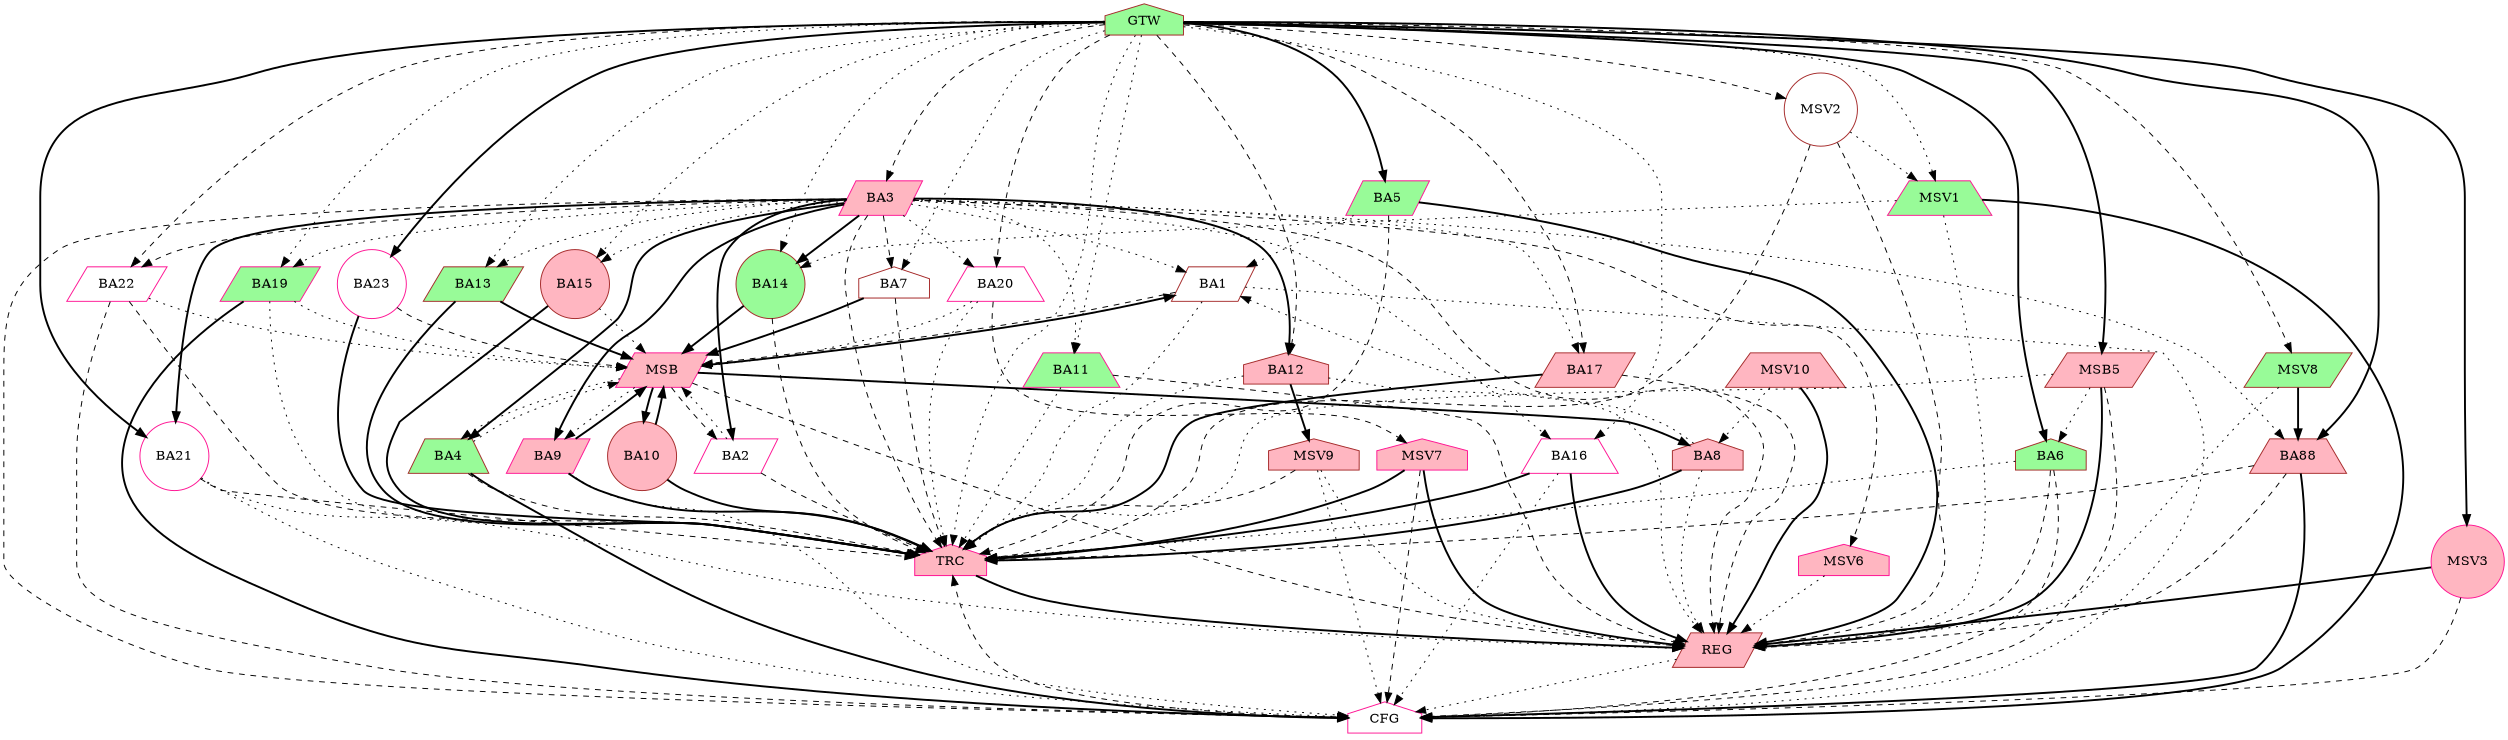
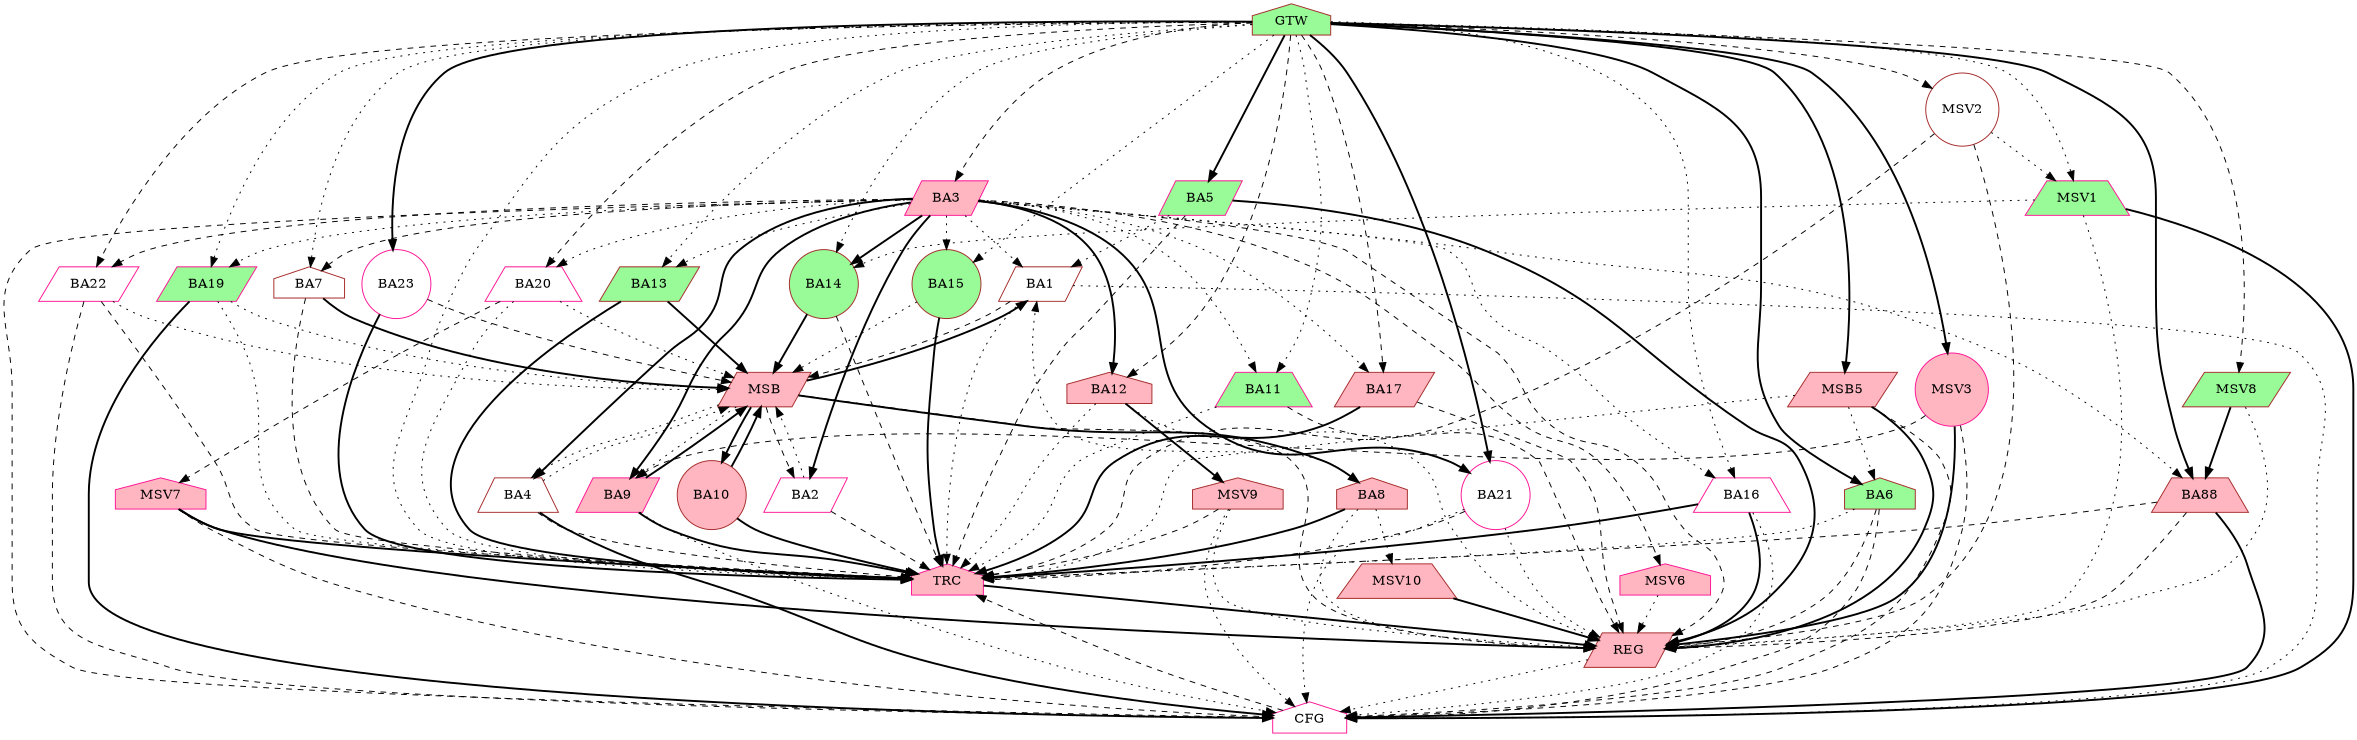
node "BA15": fillcolor lightpink -> palegreen
node "MSB": color deeppink -> brown
edge "BA3" -> "TRC": removed
edge "MSV10" -> "BA8": reversed
edge "MSV3" -> "BA9": added
node "BA4": fillcolor palegreen -> white
